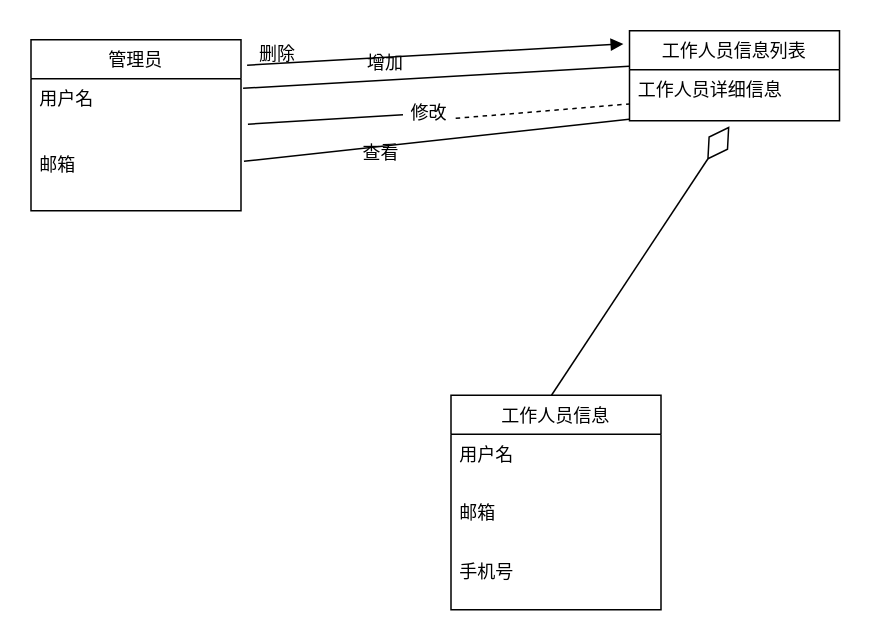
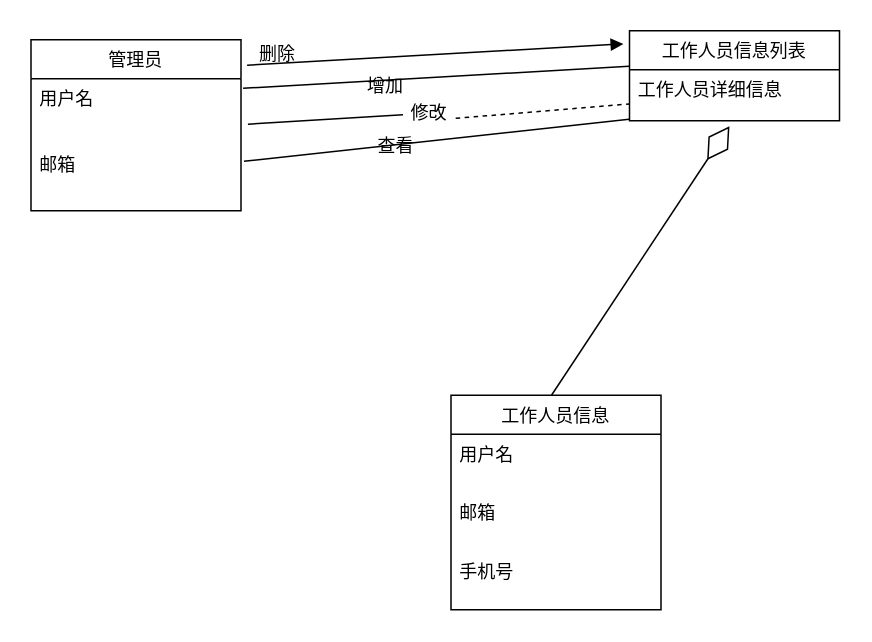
node "增加": moved (385, 64) -> (385, 86)
node "查看": moved (380, 154) -> (395, 146)
